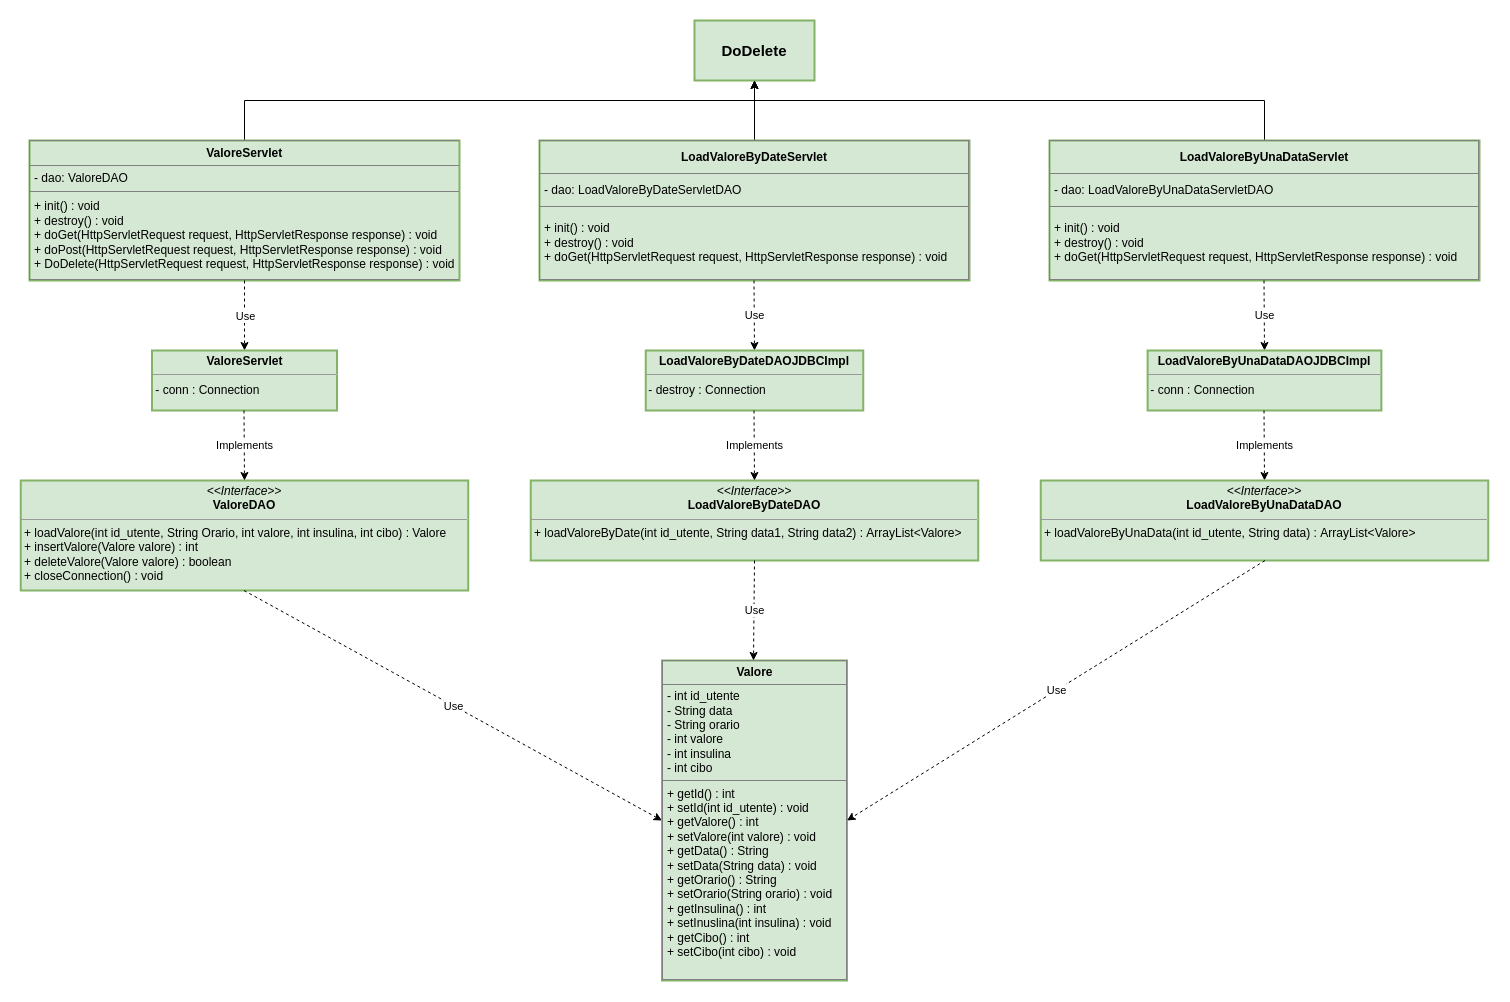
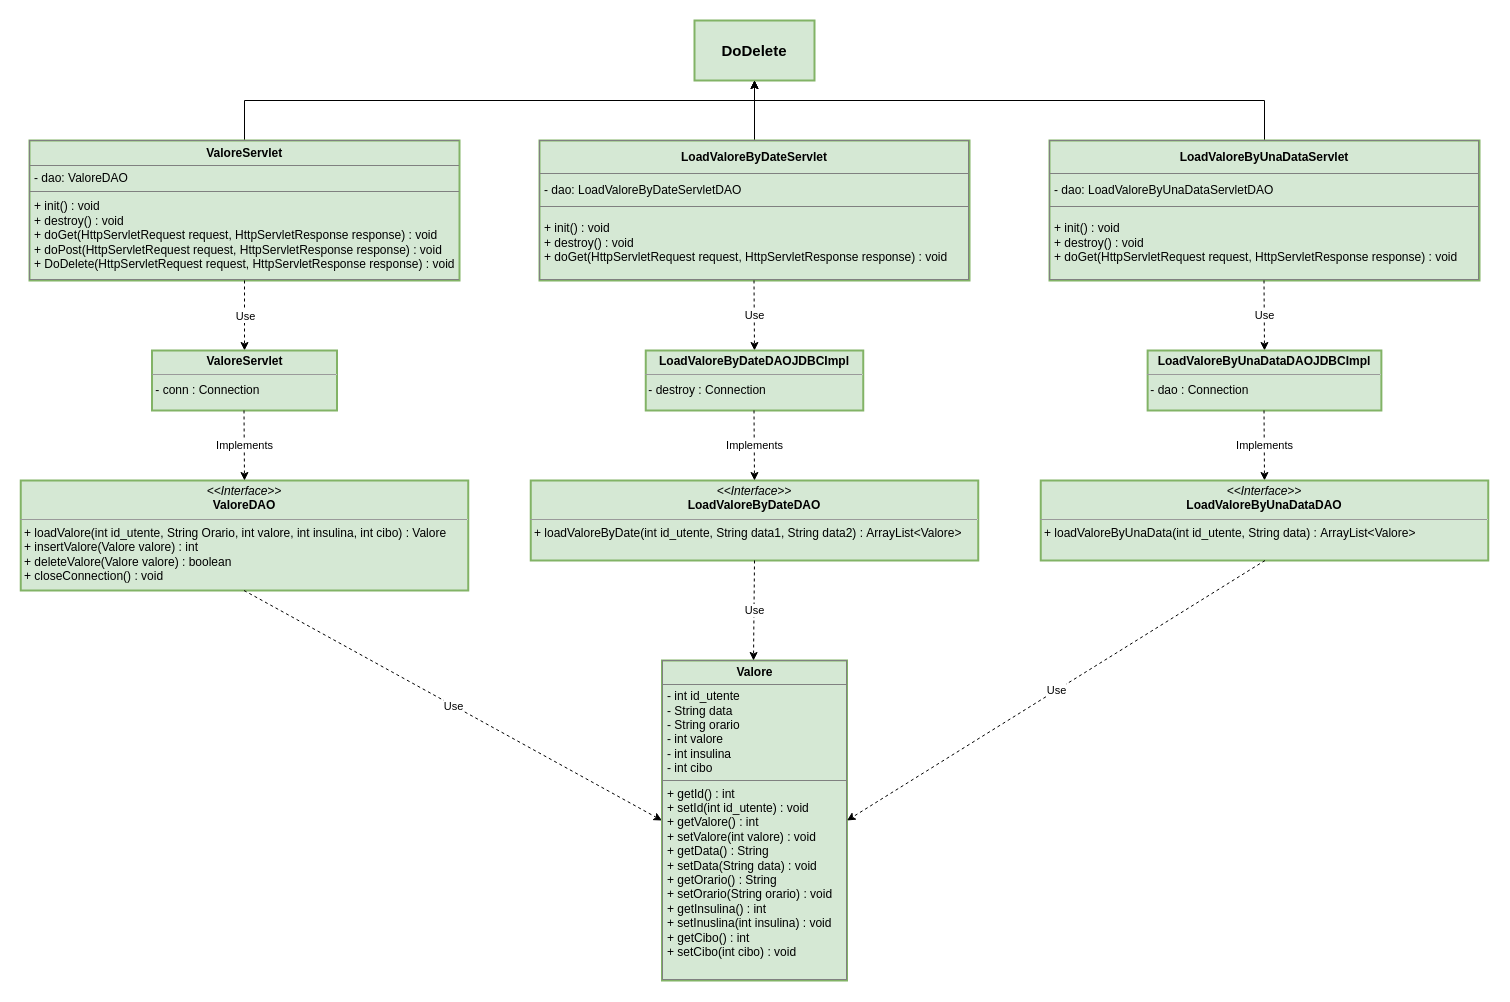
node "LoadValoreByUnaDataDAOJDBCImpl - conn : Connection": label "LoadValoreByUnaDataDAOJDBCImpl - conn : Connection" -> "LoadValoreByUnaDataDAOJDBCImpl - dao : Connection"
